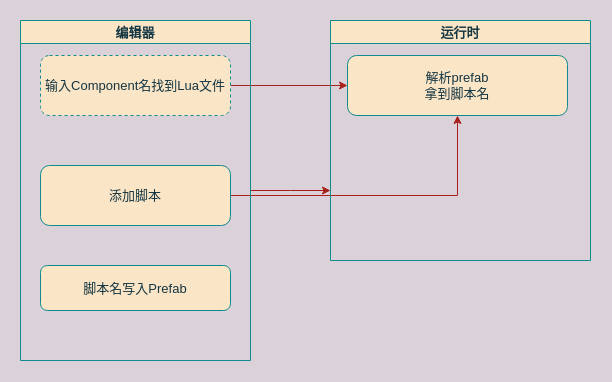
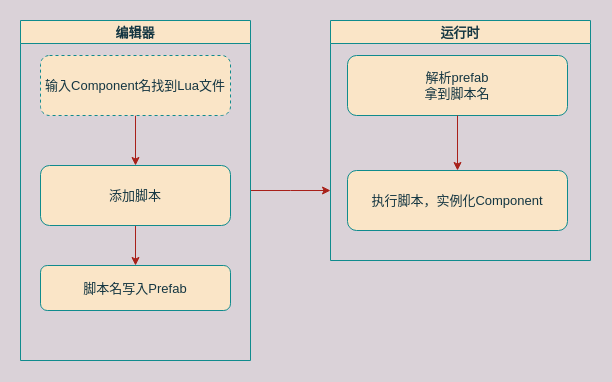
edge "输入Component名找到Lua文件" -> "解析prefab拿到脚本名": now "输入Component名找到Lua文件" -> "添加脚本"
edge "解析prefab拿到脚本名" -> "执行脚本，实例化Component": added
edge "添加脚本" -> "解析prefab拿到脚本名": now "添加脚本" -> "脚本名写入Prefab"
node "执行脚本，实例化Component": added
